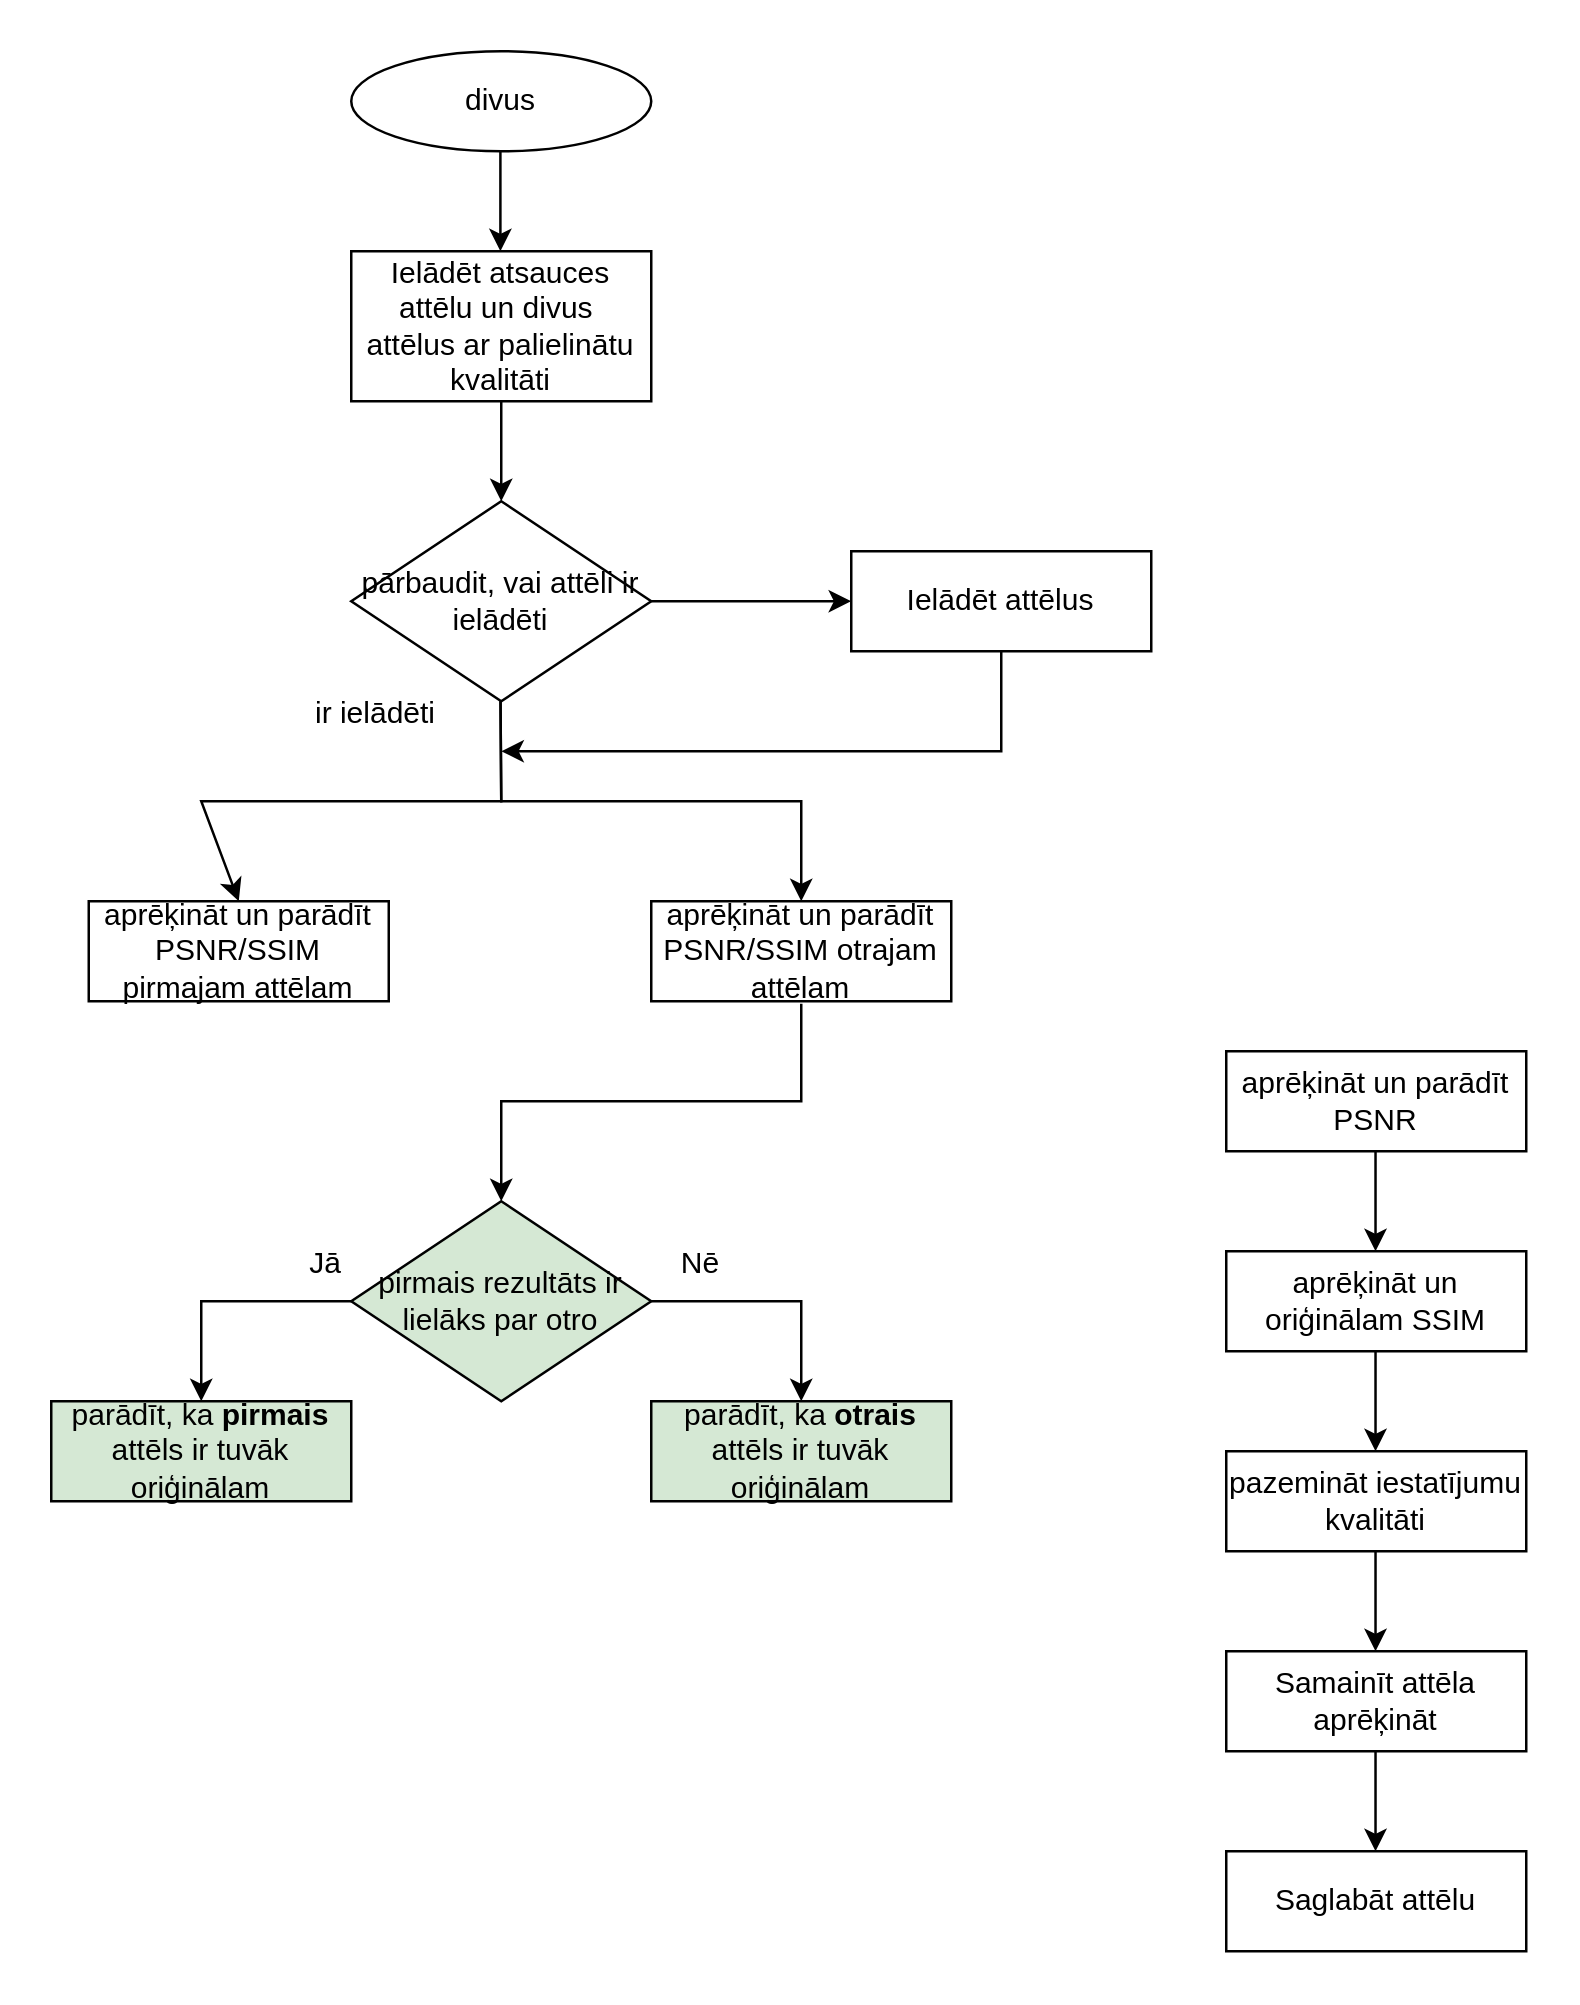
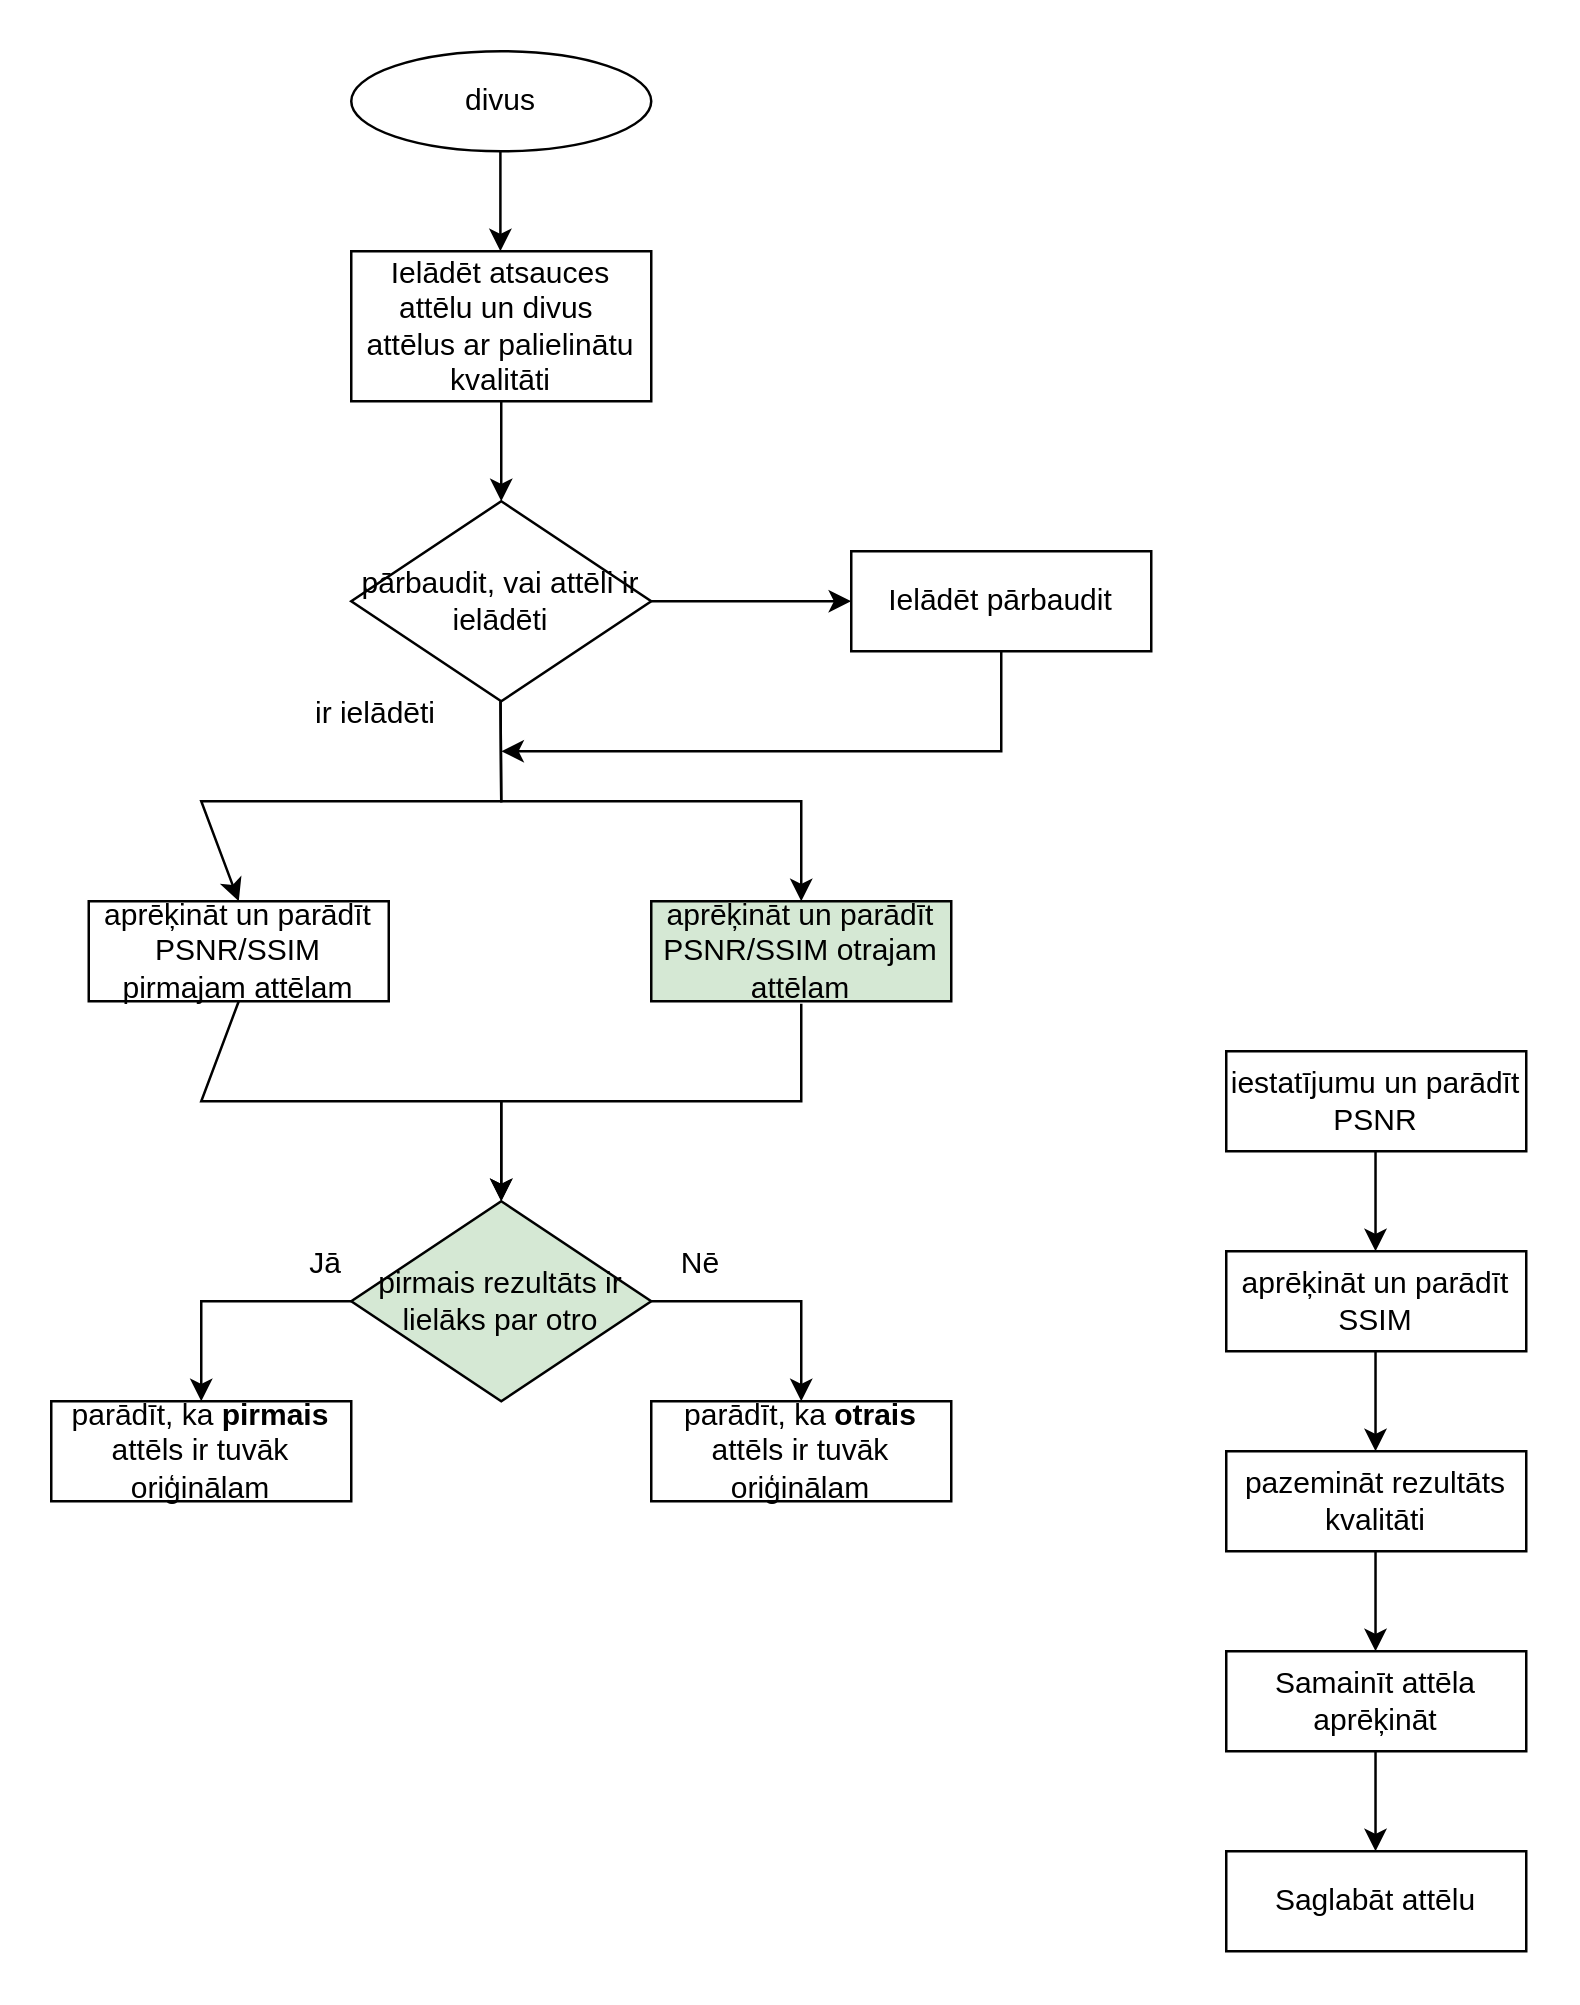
node "Ielādēt attēlus": label "Ielādēt attēlus" -> "Ielādēt pārbaudit"
node "aprēķināt un parādīt PSNR/SSIM otrajam attēlam": fillcolor #ffffff -> #d5e8d4
edge "aprēķināt un parādīt PSNR/SSIM pirmajam attēlam" -> "pirmais rezultāts ir lielāks par otro": added
node "aprēķināt un parādīt PSNR": label "aprēķināt un parādīt PSNR" -> "iestatījumu un parādīt PSNR"
node "aprēķināt un oriģinālam SSIM": label "aprēķināt un oriģinālam SSIM" -> "aprēķināt un parādīt SSIM"
node "parādīt, ka pirmais attēls ir tuvāk oriģinālam": fillcolor #d5e8d4 -> #ffffff
node "parādīt, ka otrais attēls ir tuvāk oriģinālam": fillcolor #d5e8d4 -> #ffffff
node "pazemināt iestatījumu kvalitāti": label "pazemināt iestatījumu kvalitāti" -> "pazemināt rezultāts kvalitāti"
